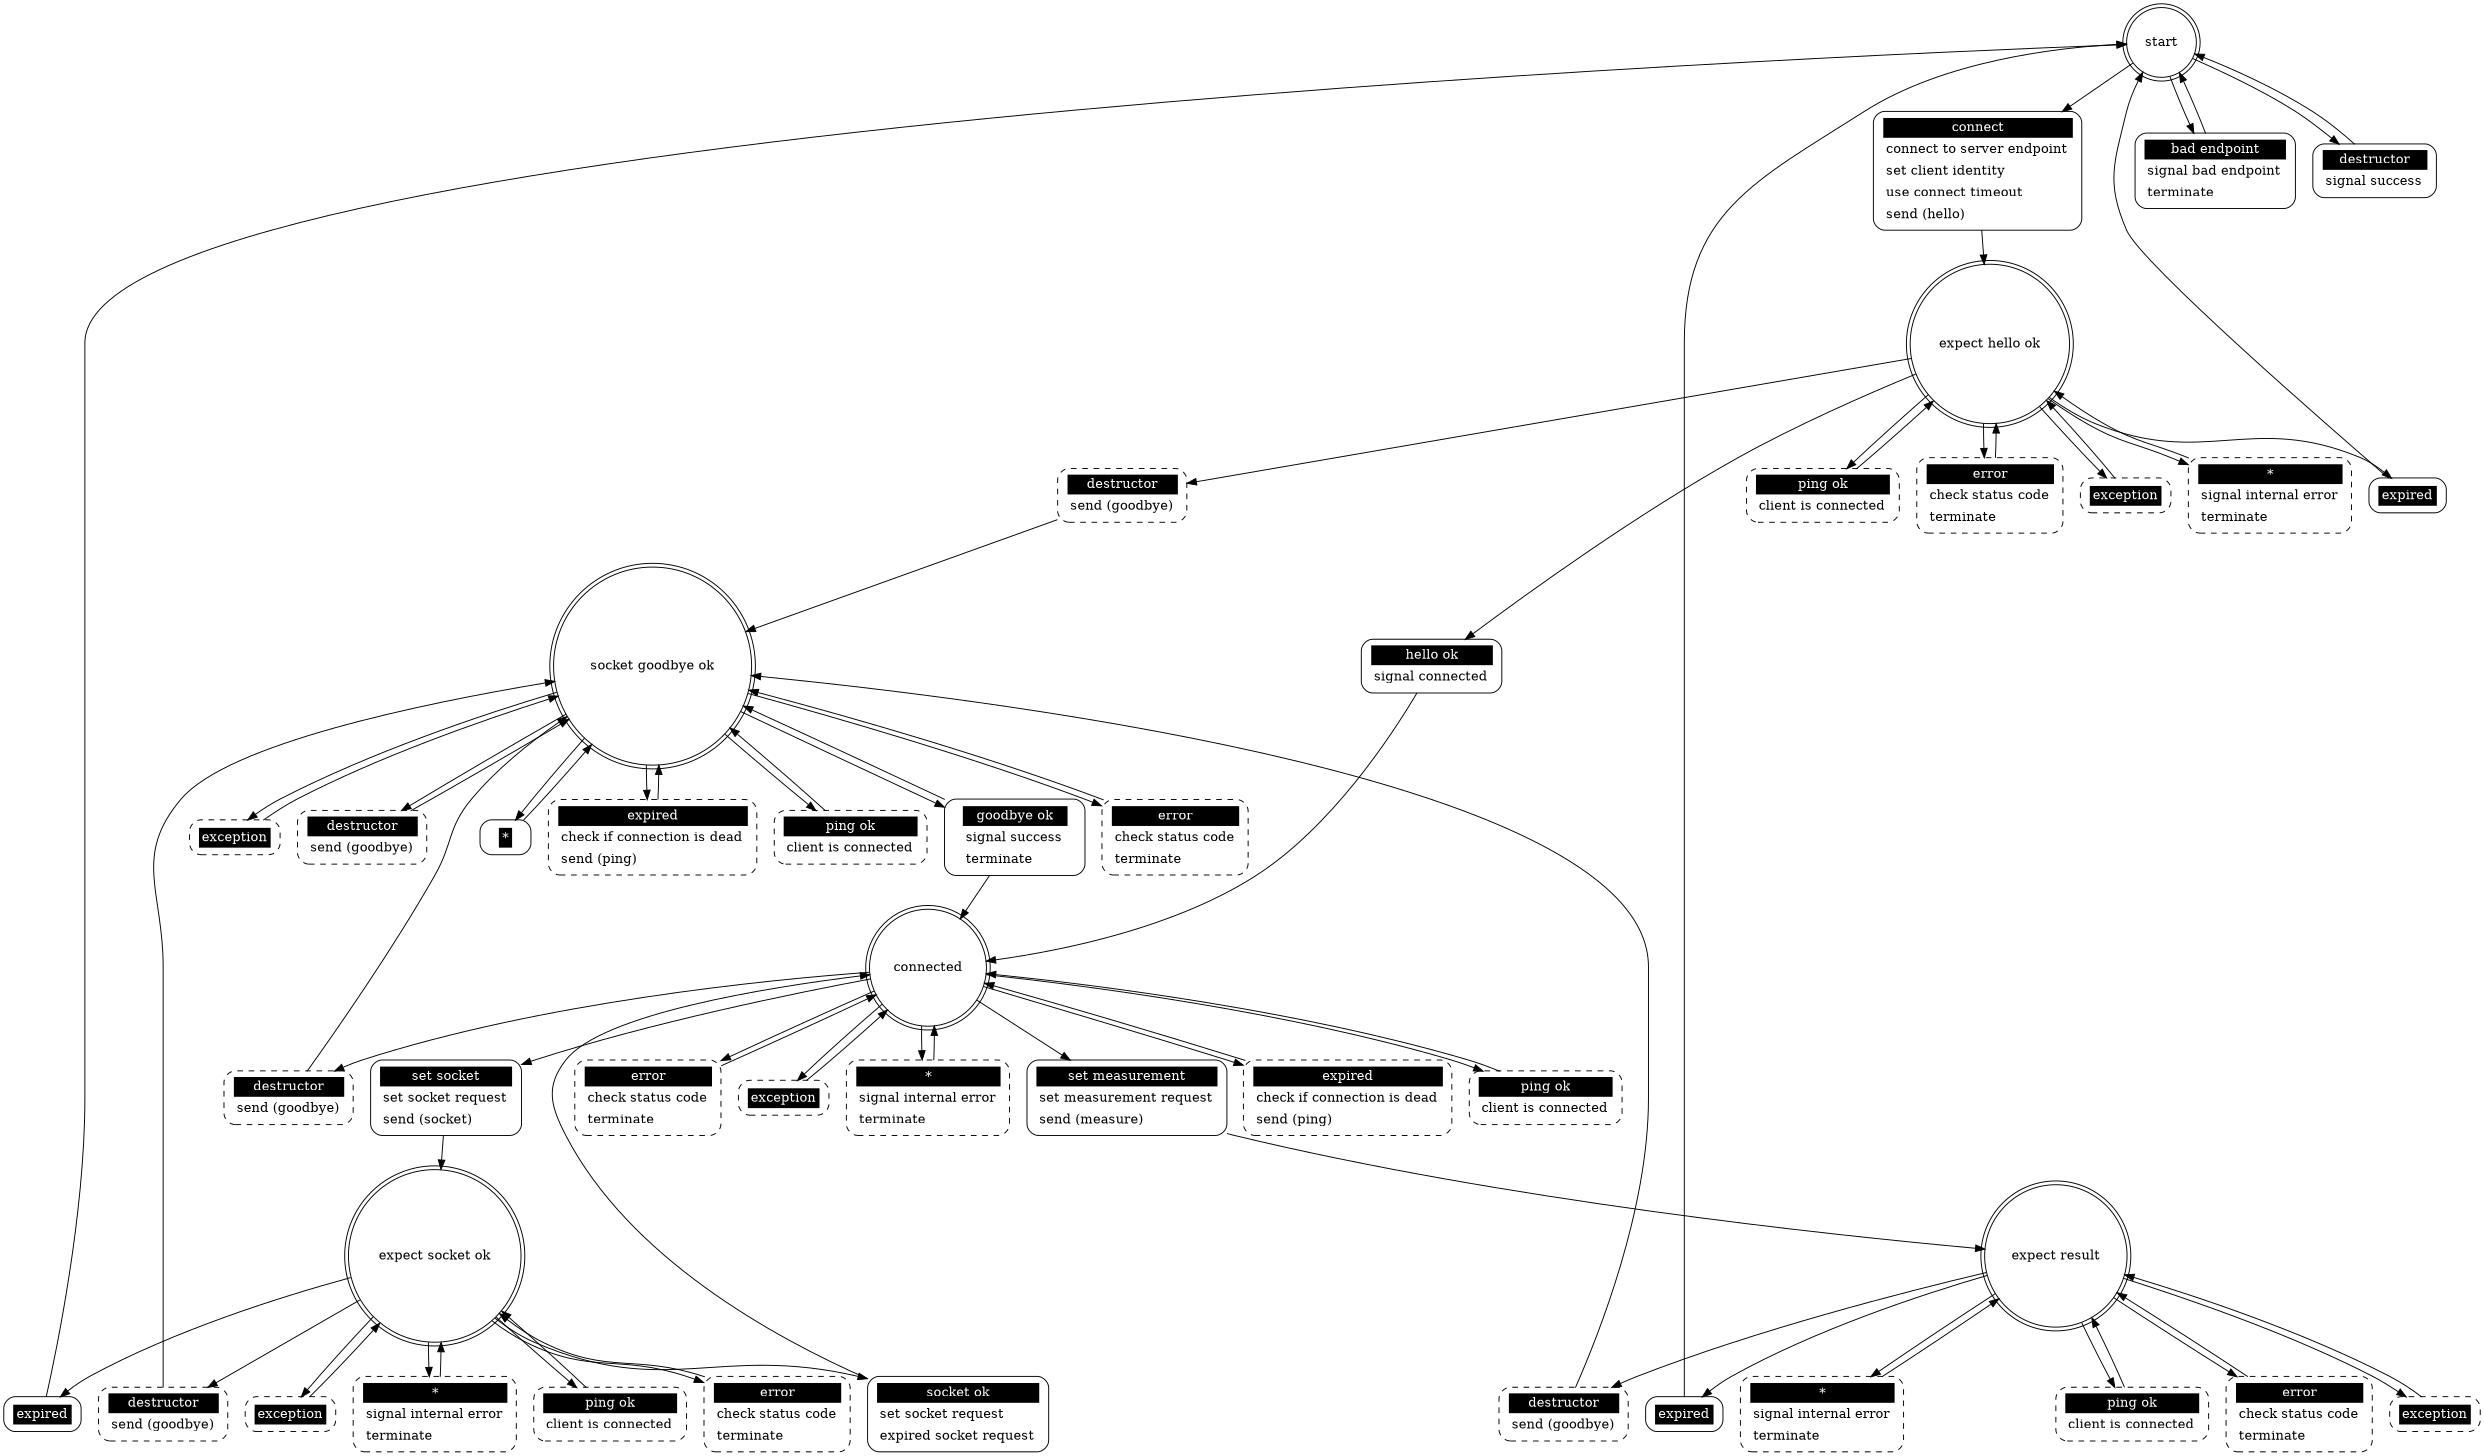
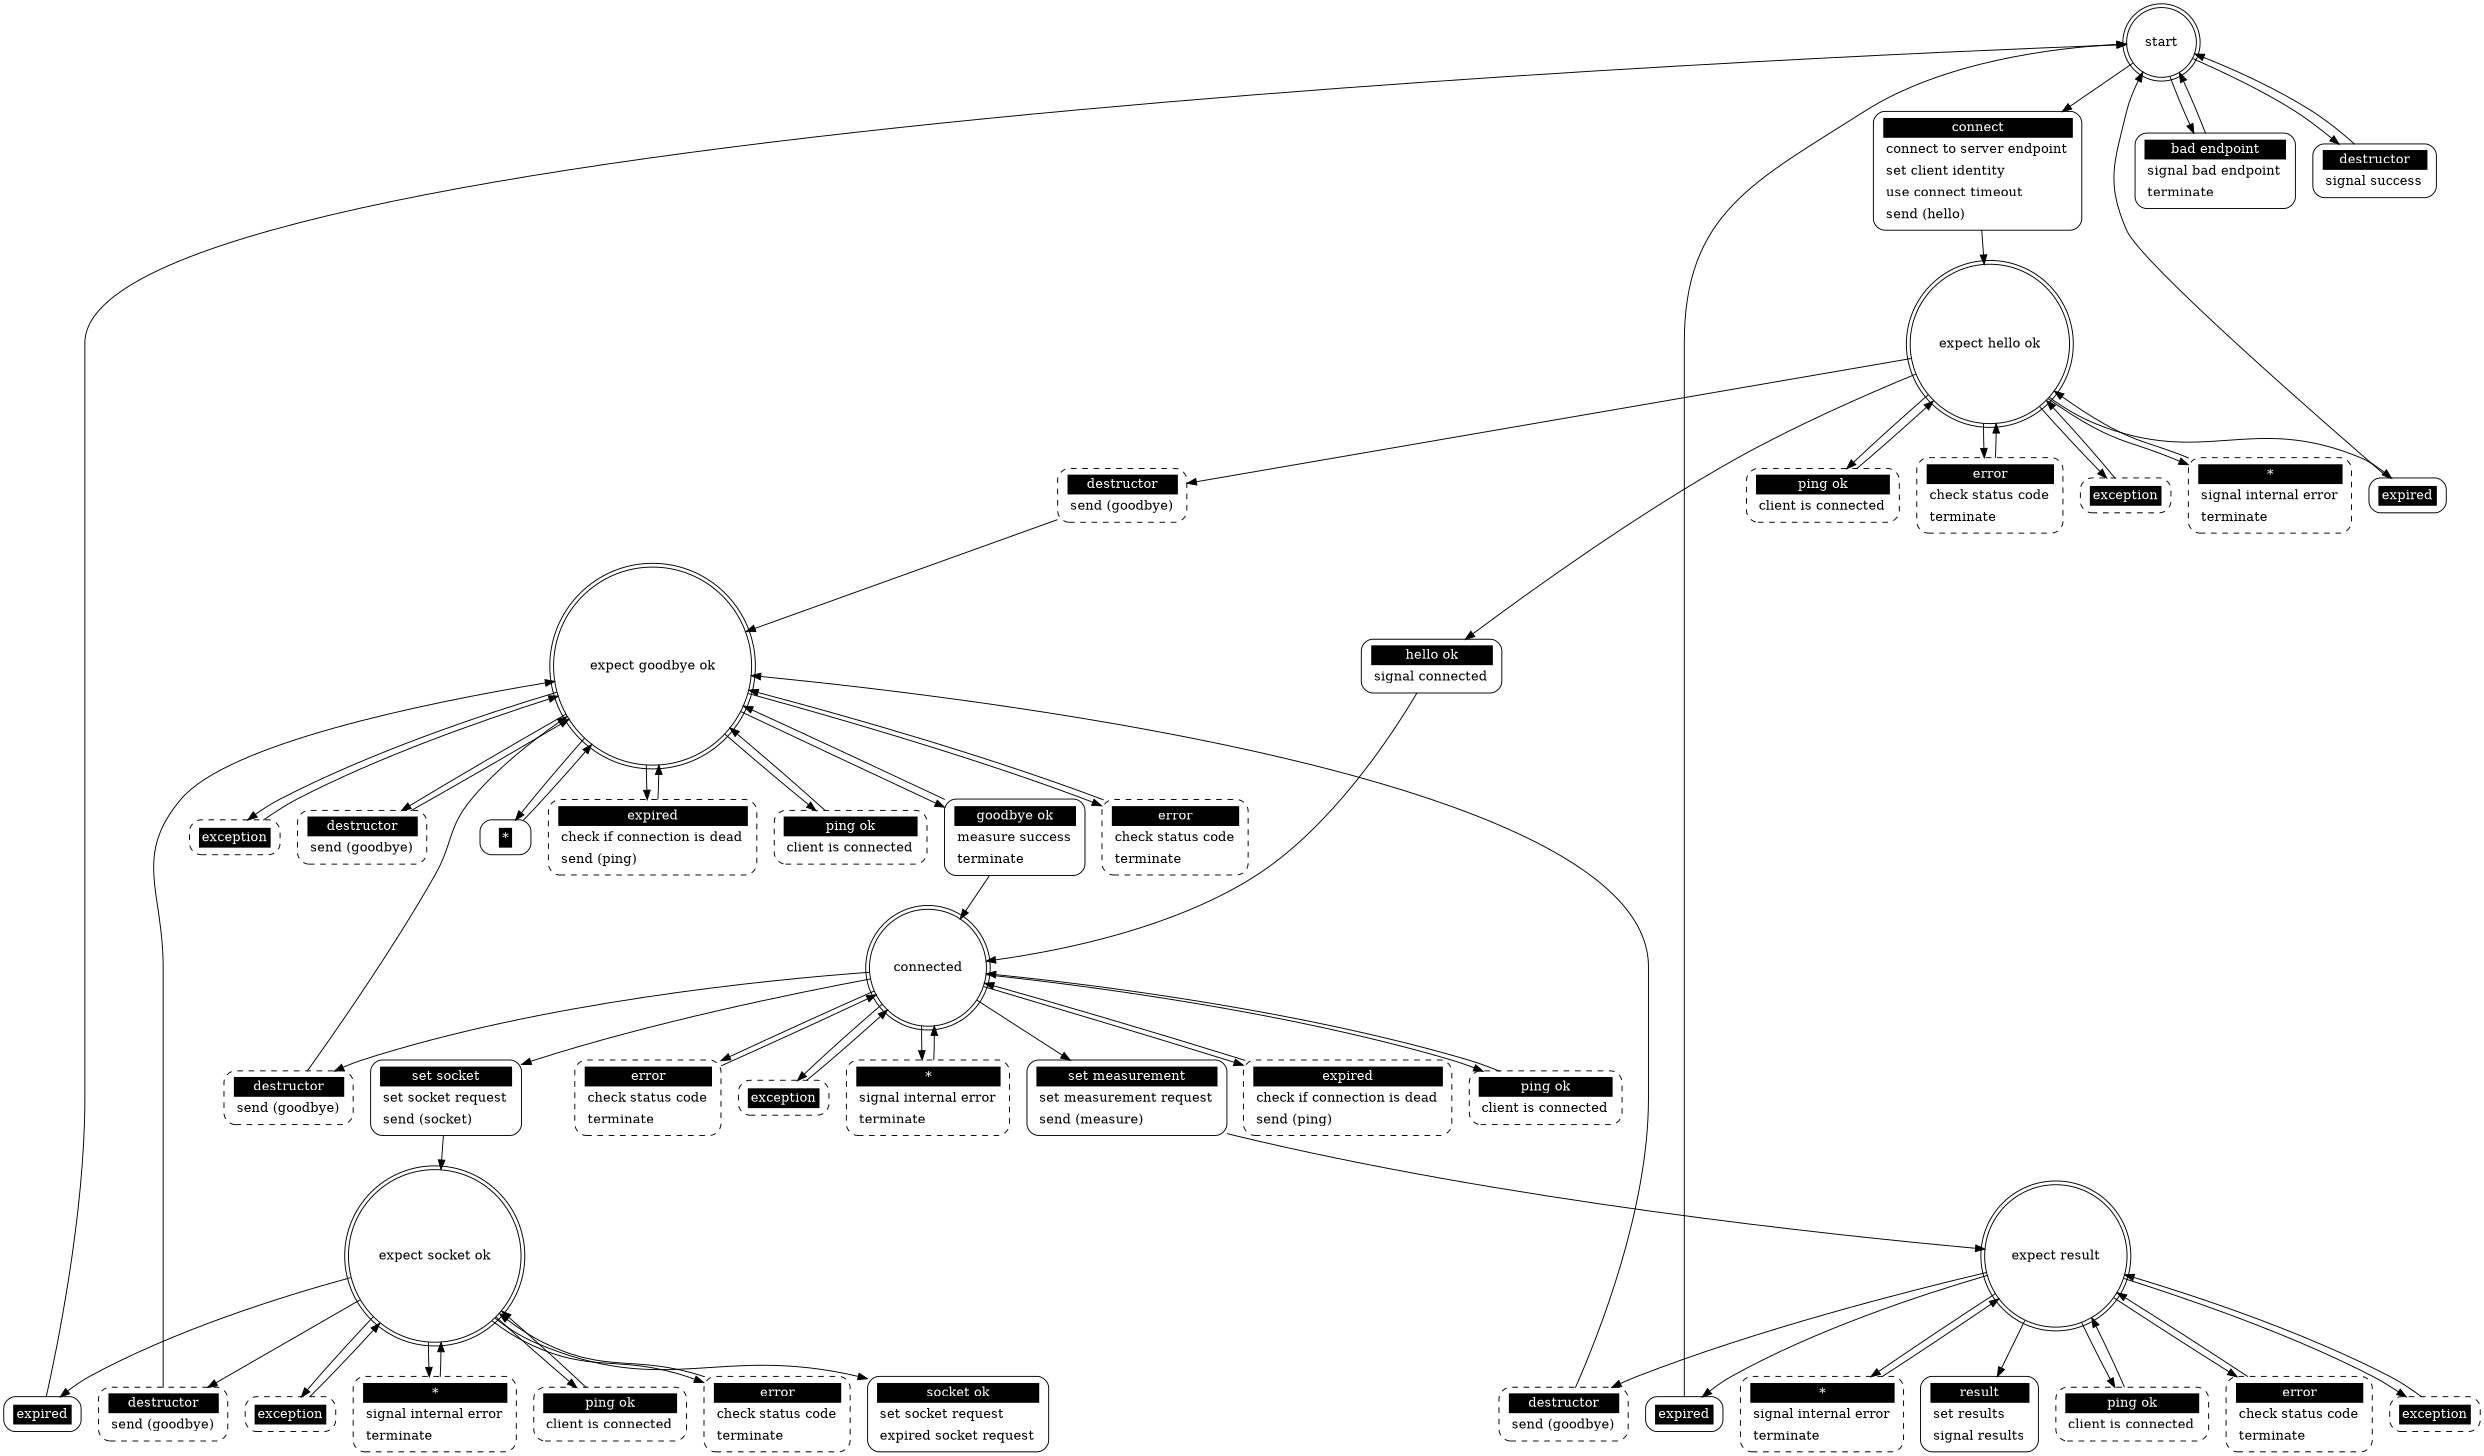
node "socket goodbye ok": label "socket goodbye ok" -> "expect goodbye ok"
node "goodbye ok": text "signal success" -> "measure success"
edge "socket ok" -> "connected": removed
node "result": added
